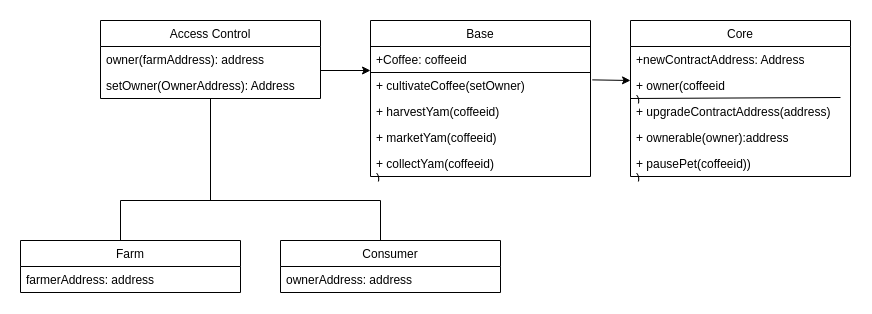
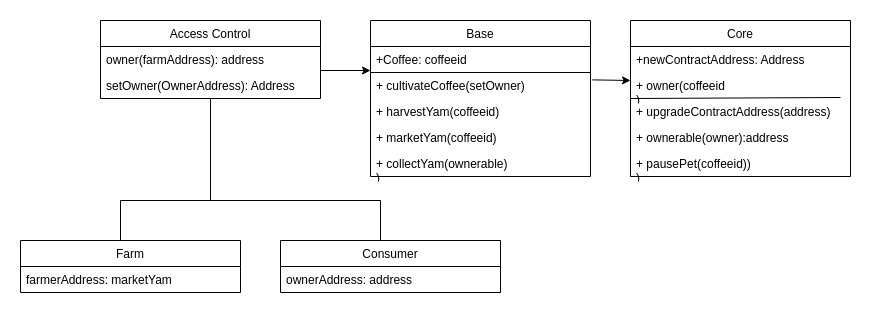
node "+ collectYam(coffeeid) )": label "+ collectYam(coffeeid) )" -> "+ collectYam(ownerable) )"
node "farmerAddress: address": label "farmerAddress: address" -> "farmerAddress: marketYam"
